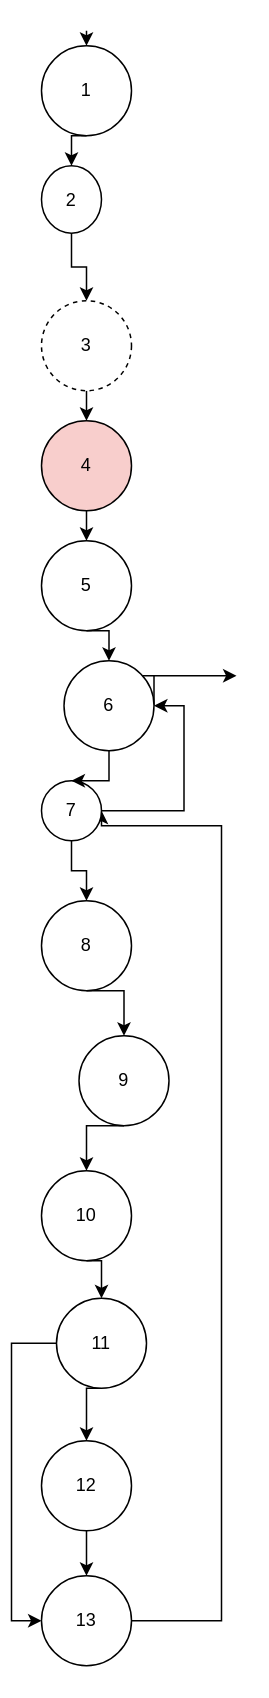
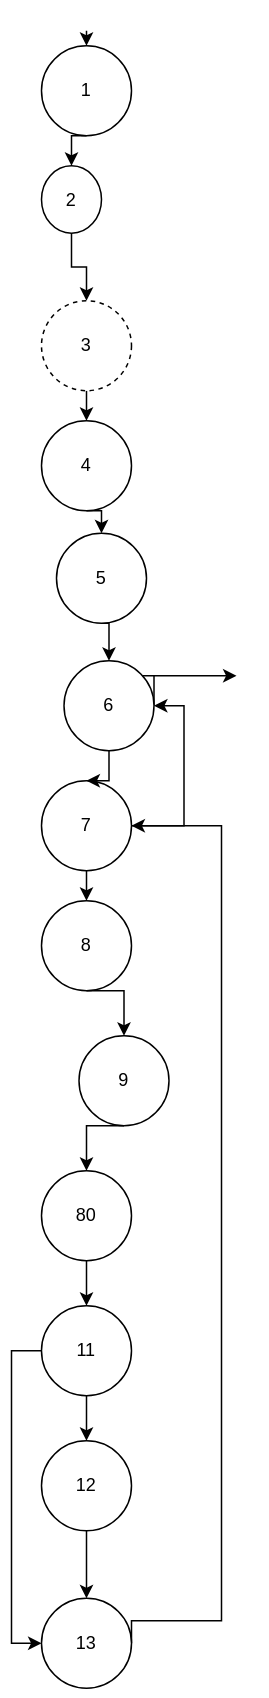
node "4": fillcolor #f8cecc -> #ffffff
node "5": moved (86, 586) -> (101, 578)
node "7": size 60x60 -> 90x90
node "10": label "10" -> "80"
node "11": moved (101, 1343) -> (86, 1351)
node "13": moved (86, 1621) -> (86, 1643)
